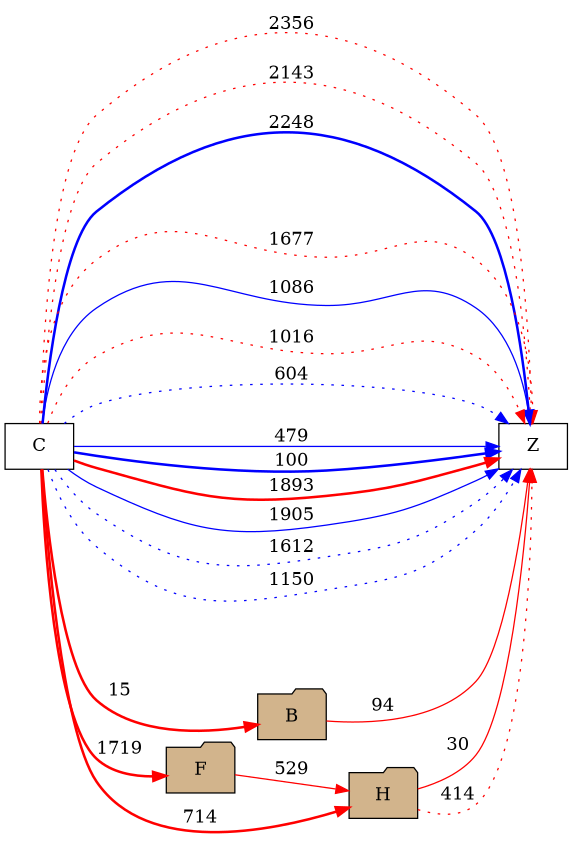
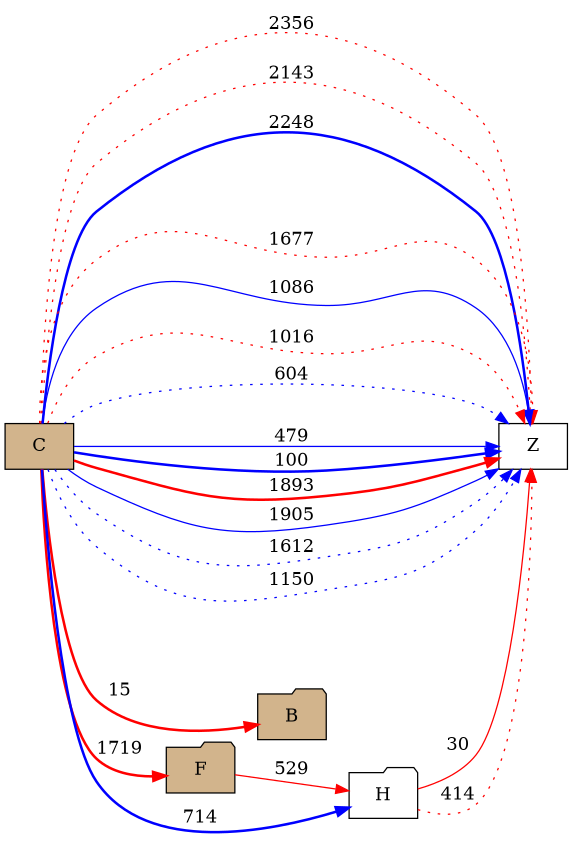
node "C": fillcolor white -> tan
edge "B" -> "Z": removed, label "94"
edge "C" -> "H": color red -> blue
node "H": fillcolor tan -> white
